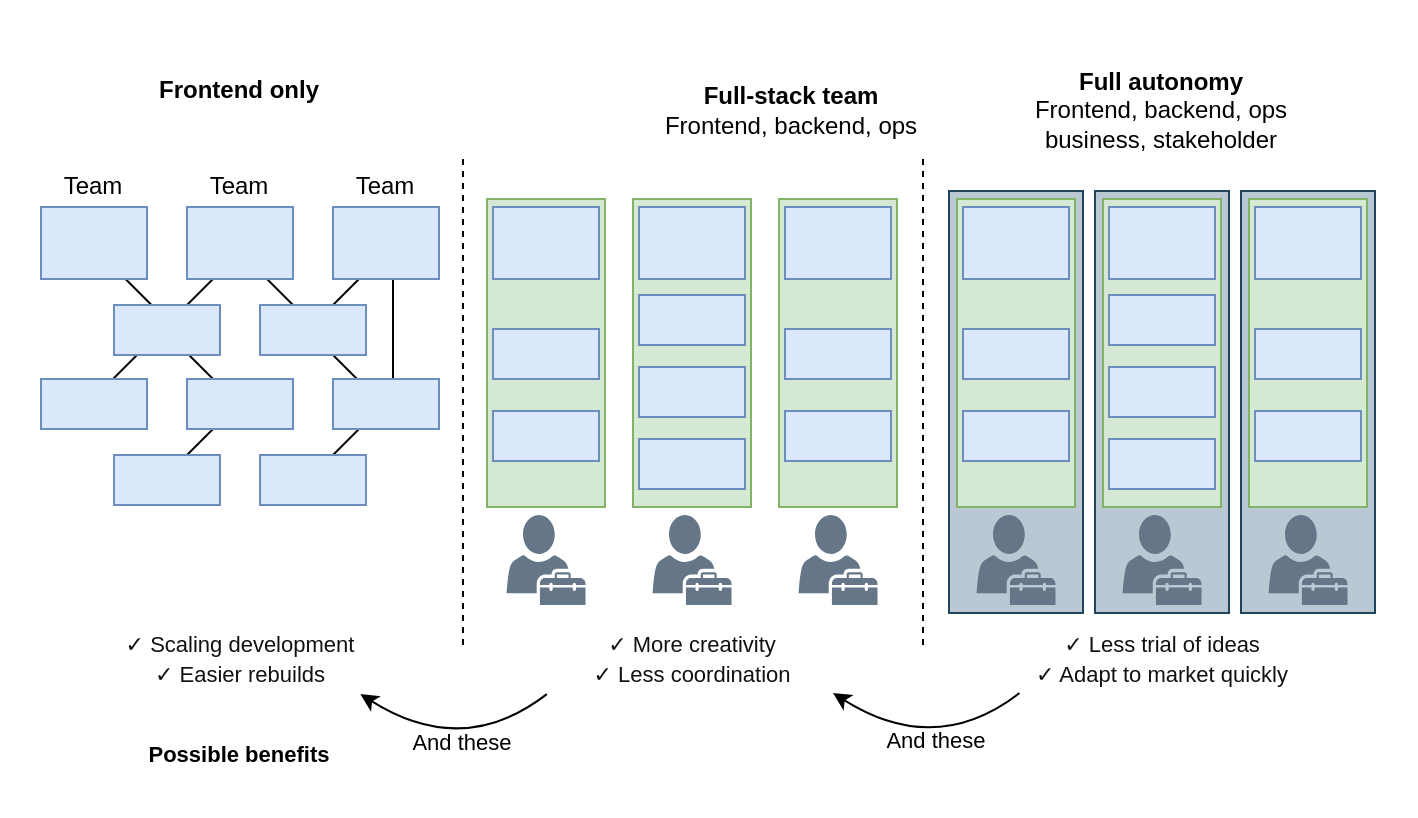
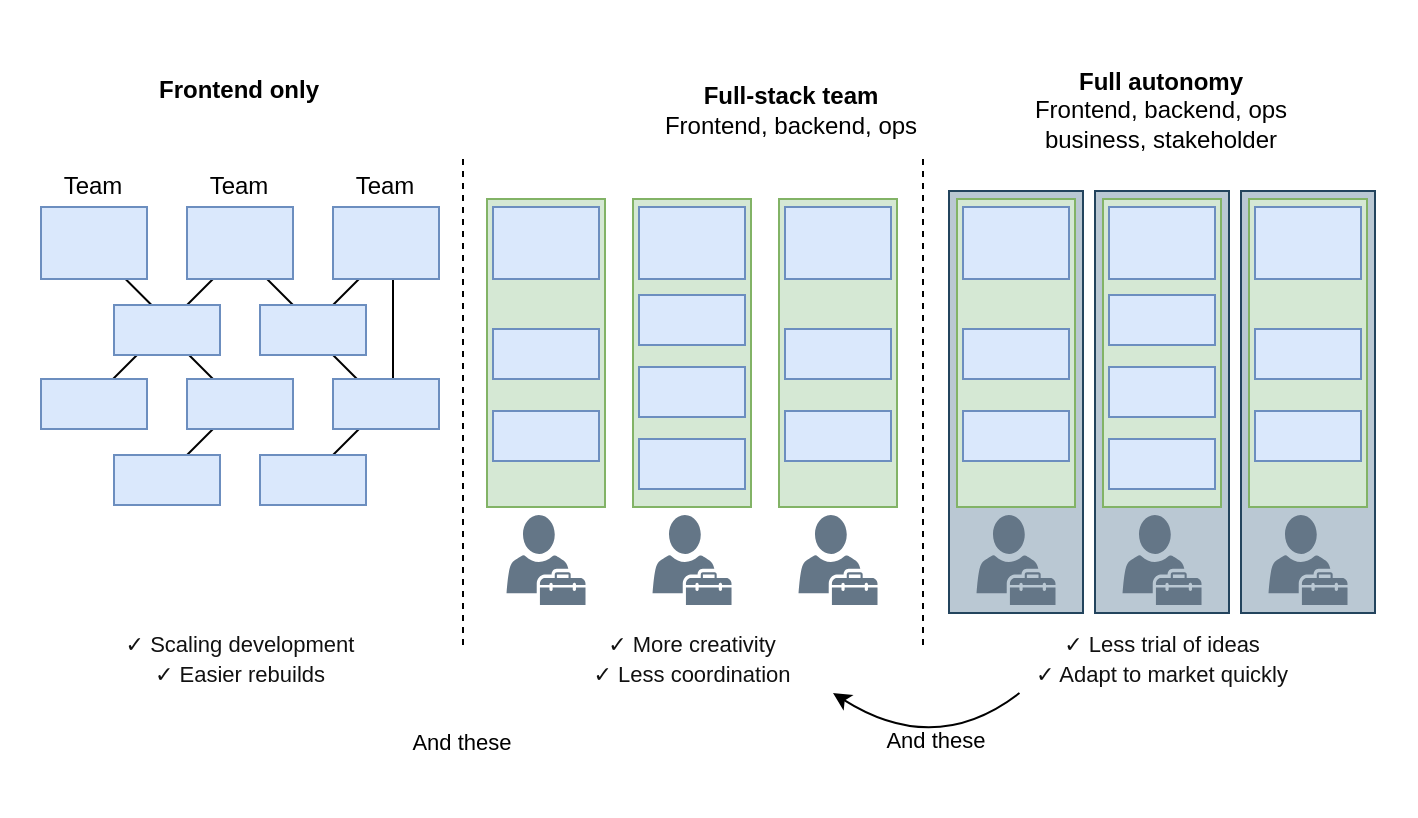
edge "✓ More creativity ✓ Less coordination" -> "✓ Scaling development ✓ Easier rebuilds": removed
node "Possible benefits": removed
